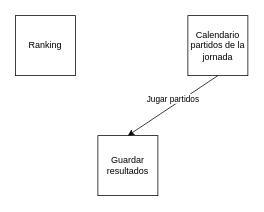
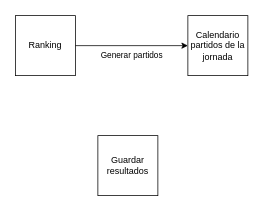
edge "Ranking" -> "Calendario partidos de la jornada": added, label "Generar partidos"
edge "Calendario partidos de la jornada" -> "Guardar resultados": removed, label "Jugar partidos"
